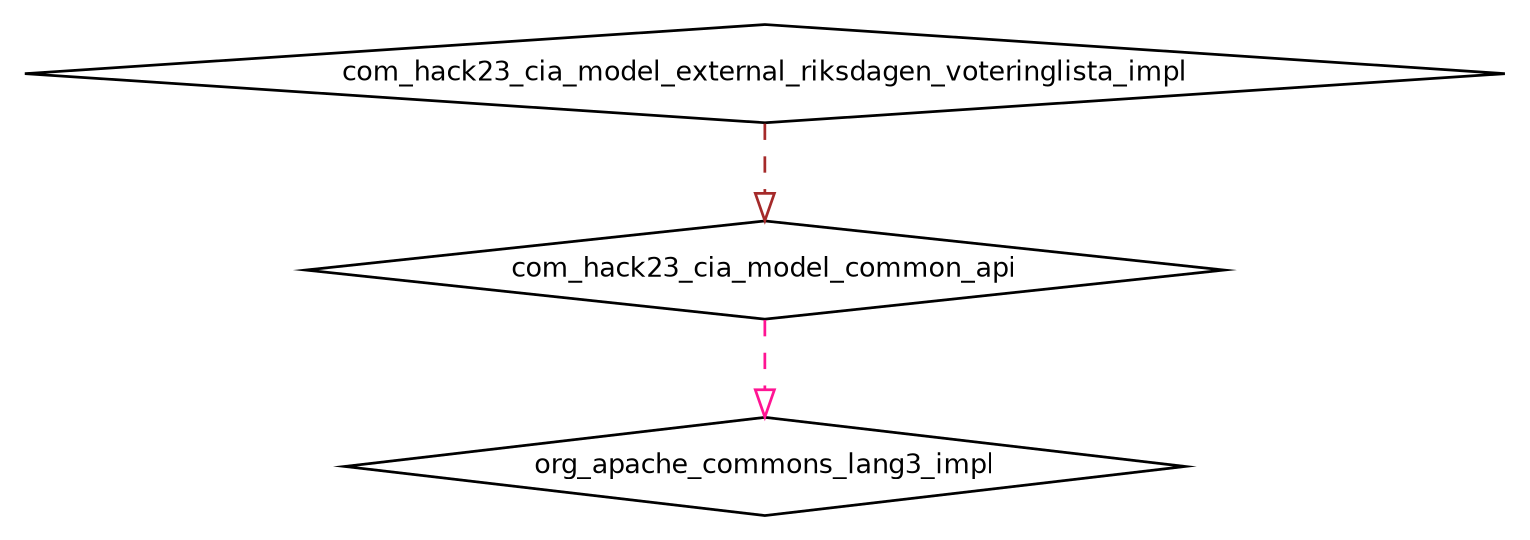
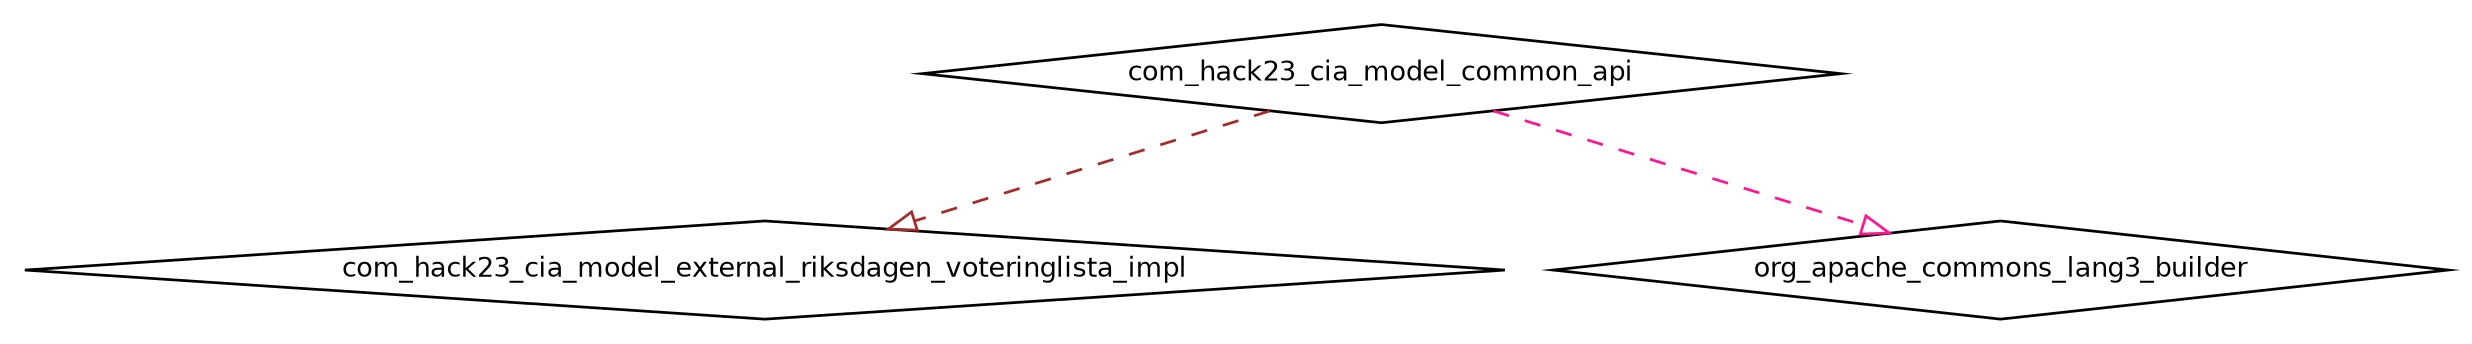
edge "com_hack23_cia_model_external_riksdagen_voteringlista_impl" -> "com_hack23_cia_model_common_api": reversed
node "org_apache_commons_lang3_impl": label "org_apache_commons_lang3_impl" -> "org_apache_commons_lang3_builder"
